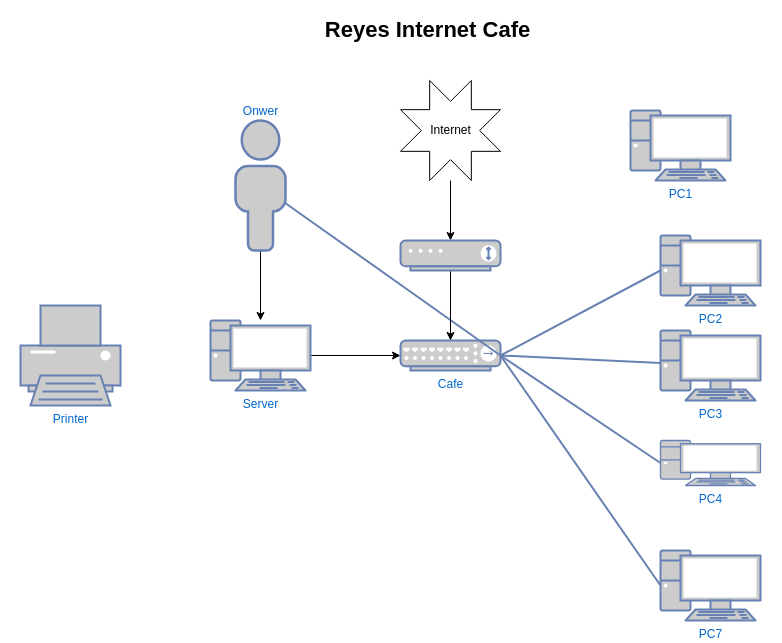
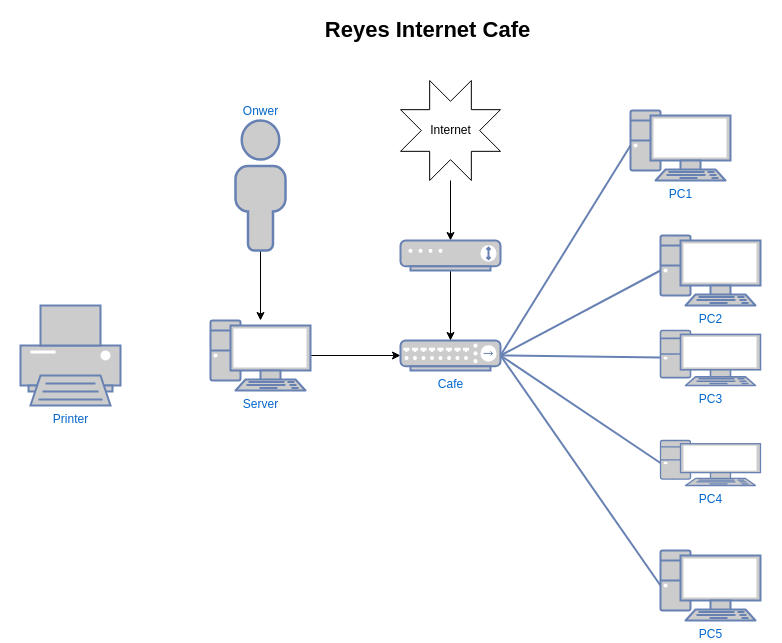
edge "Onwer" -- "Cafe": now "PC1" -- "Cafe"
node "PC3": size 100x70 -> 100x55
node "PC7": label "PC7" -> "PC5"
